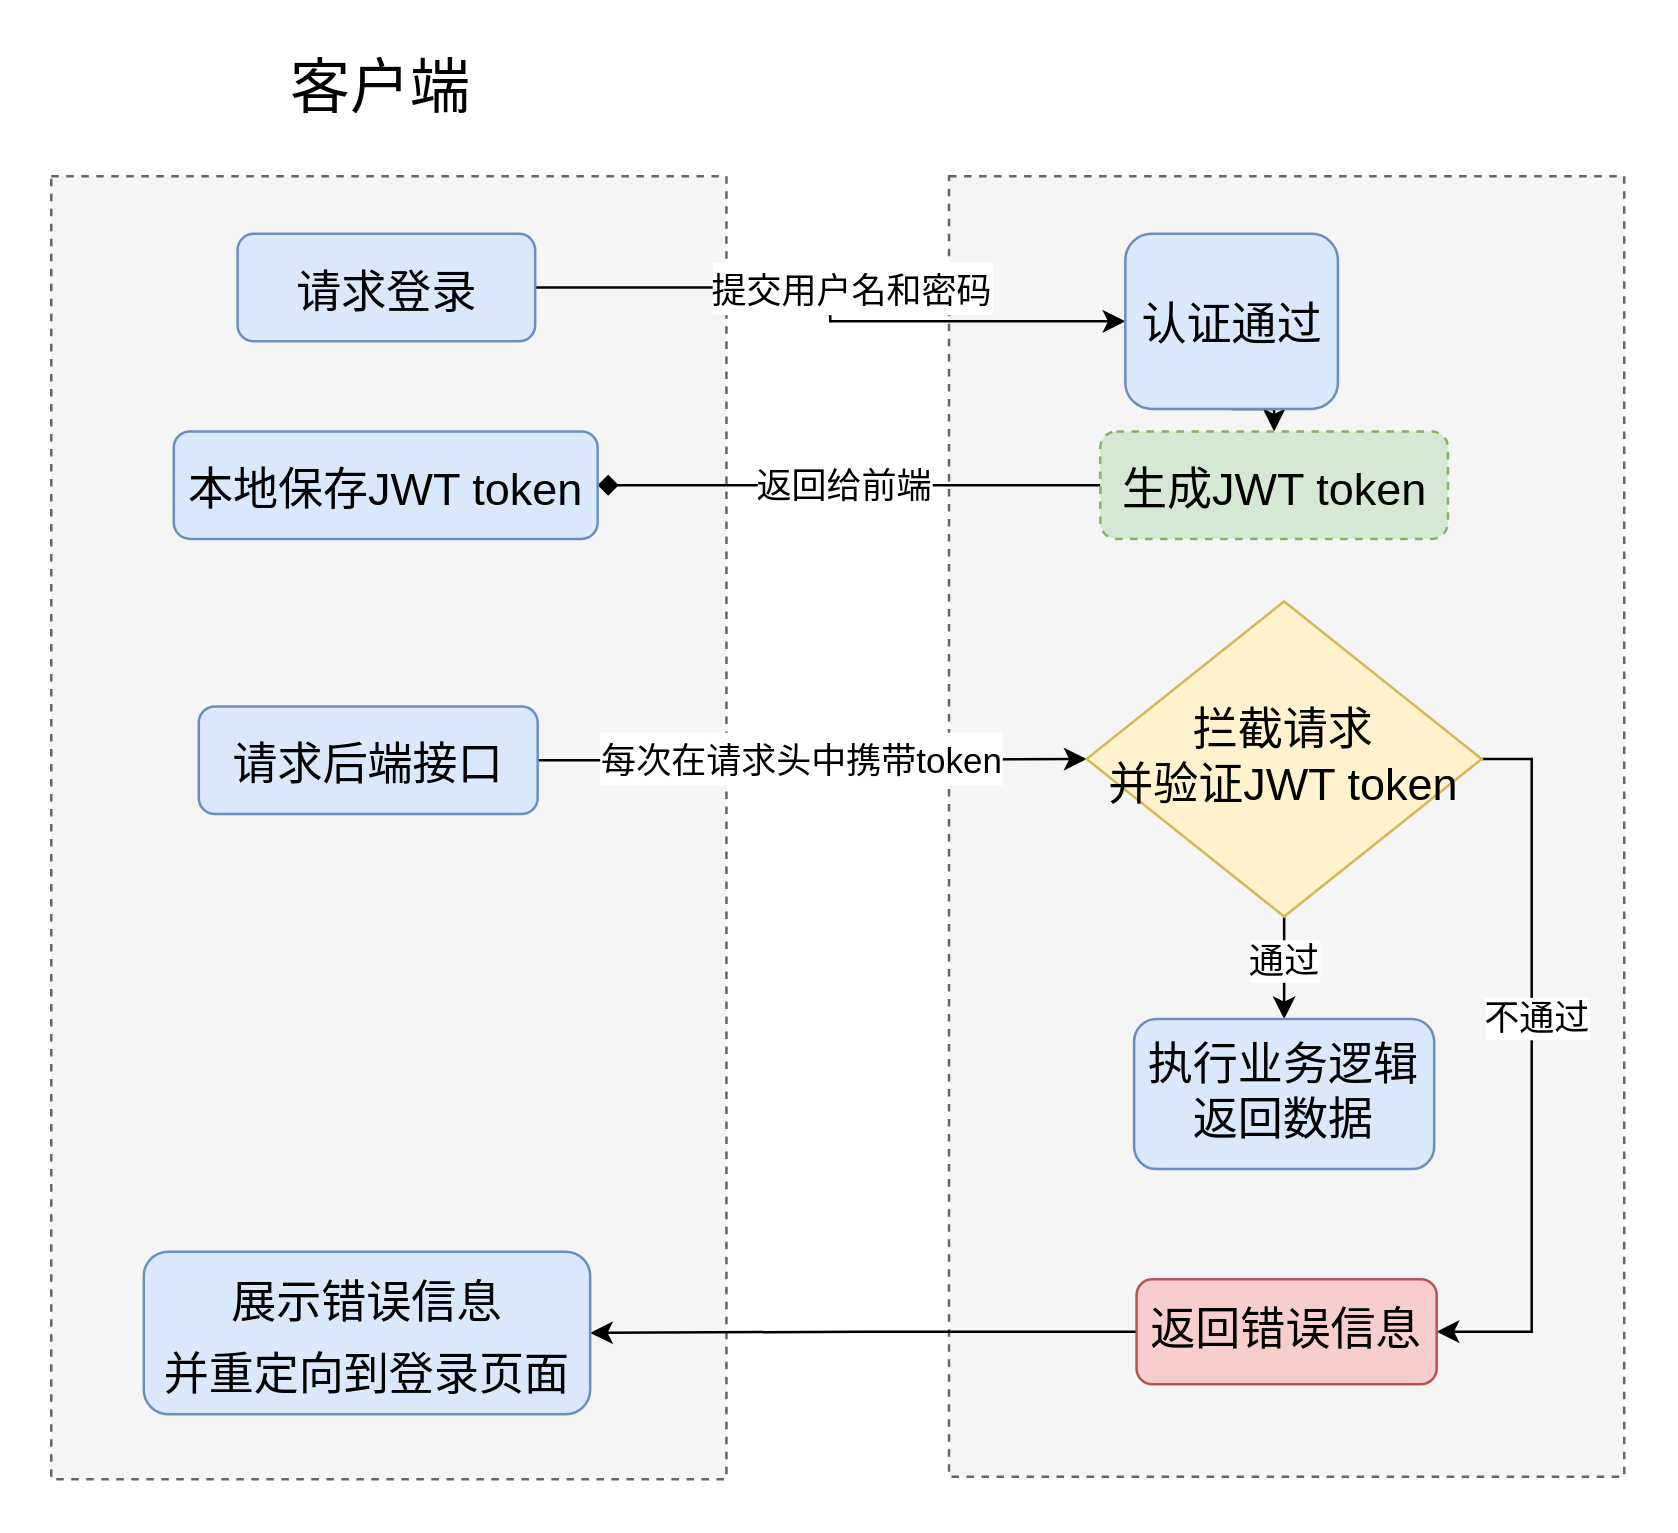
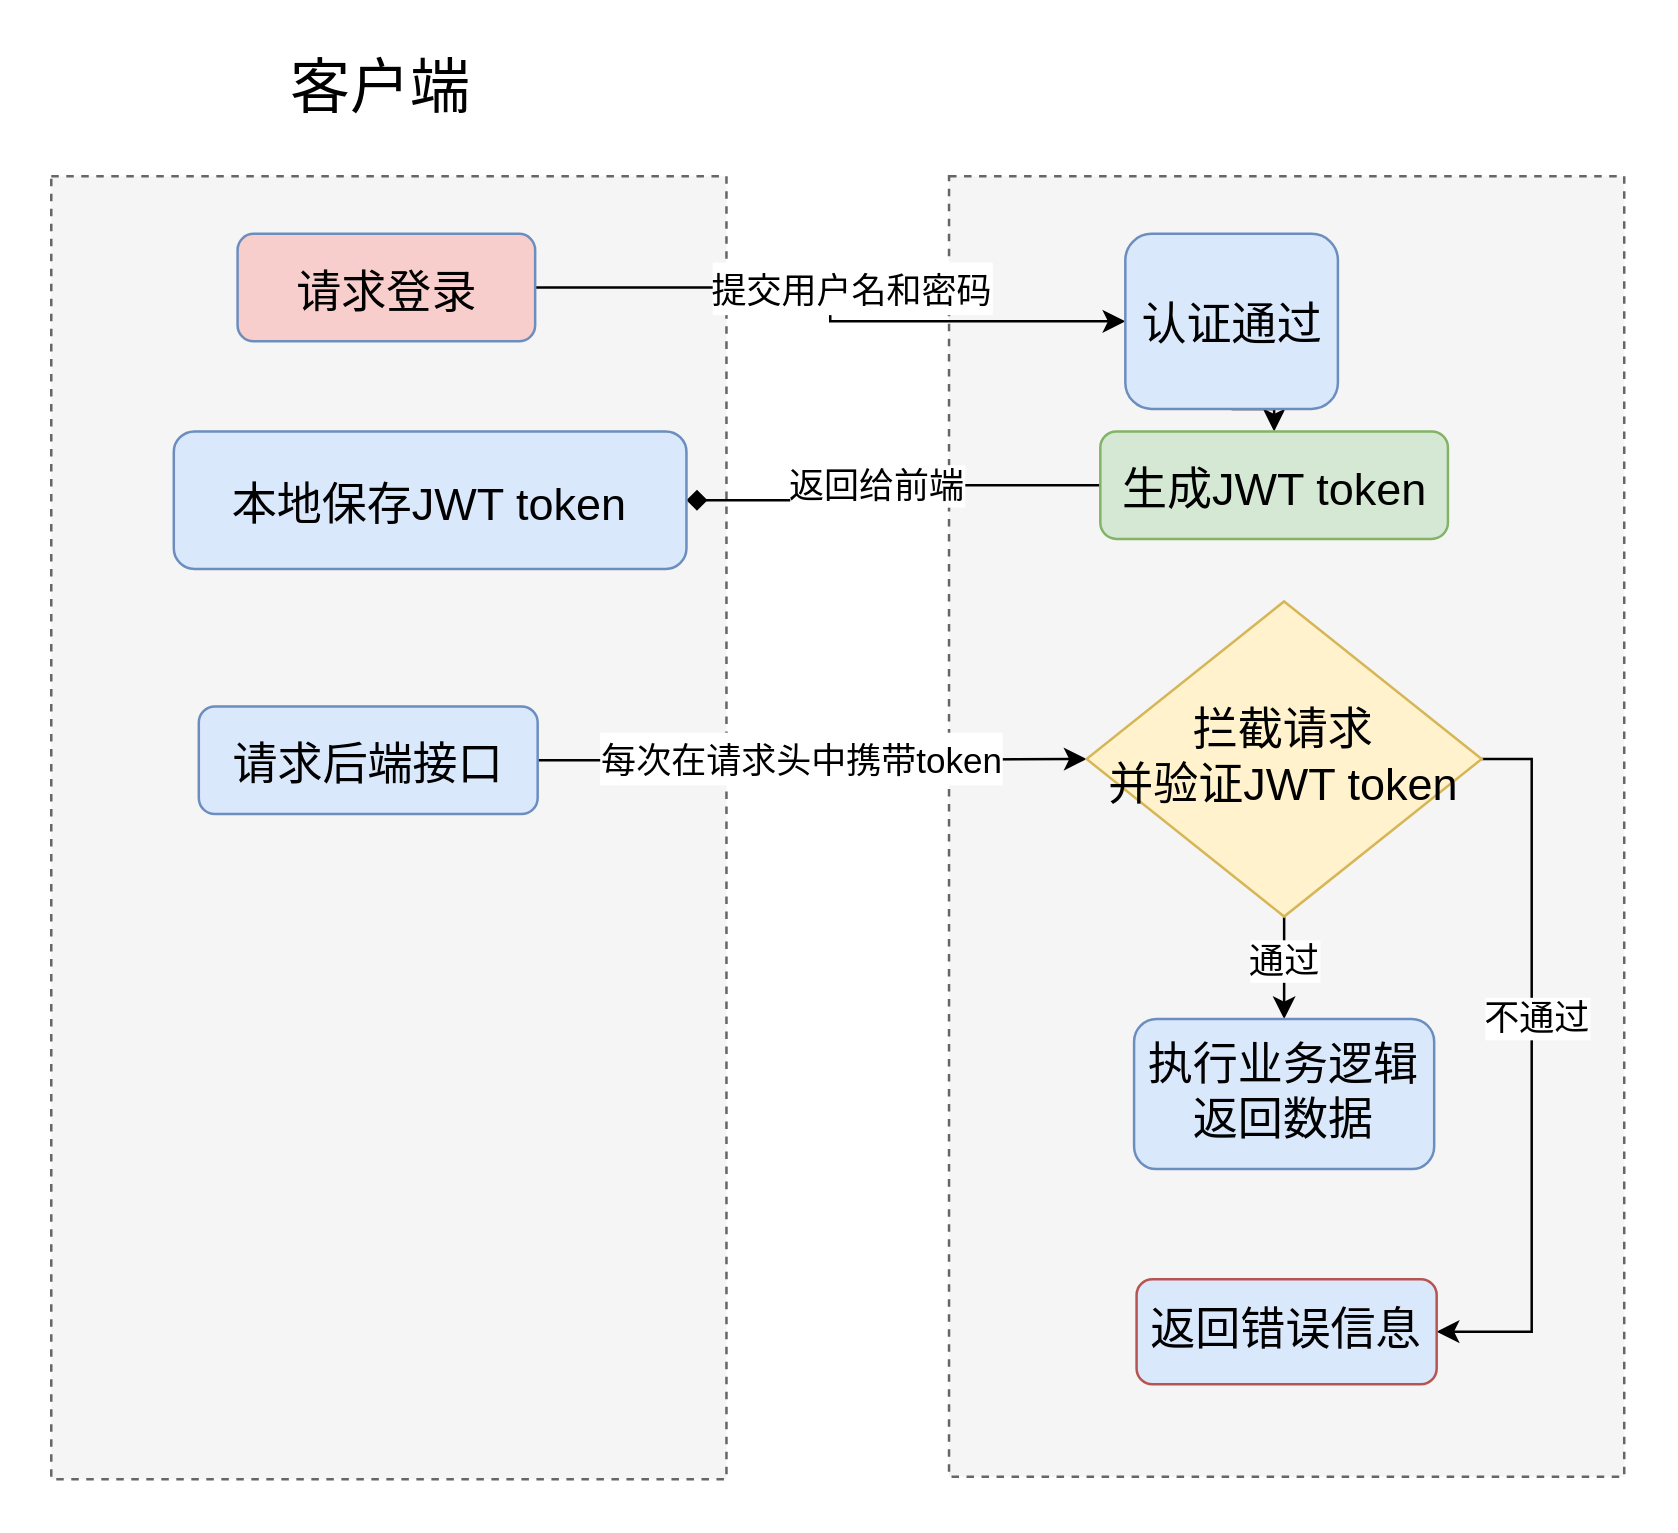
node "请求登录": fillcolor #dae8fc -> #f8cecc
node "本地保存JWT token": size 424x108 -> 513x138
node "生成JWT token": style dashed -> solid
edge "返回错误信息" -> "展示错误信息 并重定向到登录页面": removed
node "返回错误信息": fillcolor #f8cecc -> #dae8fc
node "展示错误信息 并重定向到登录页面": removed
